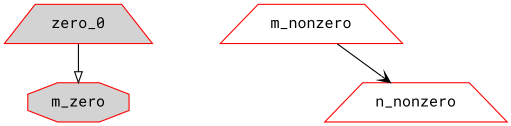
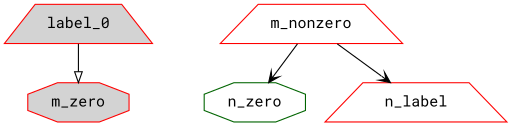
node "zero_0": label "zero_0" -> "label_0"
node "n_zero": added
node "n_nonzero": label "n_nonzero" -> "n_label"
